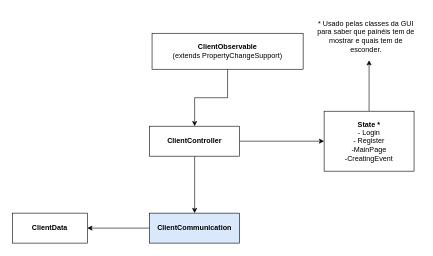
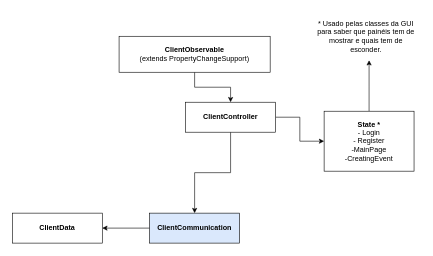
node "ClientObservable (extends PropertyChangeSupport)": moved (228, 51) -> (195, 54)
node "ClientController": moved (195, 141) -> (231, 117)
node "ClientData": size 75x30 -> 90x30
